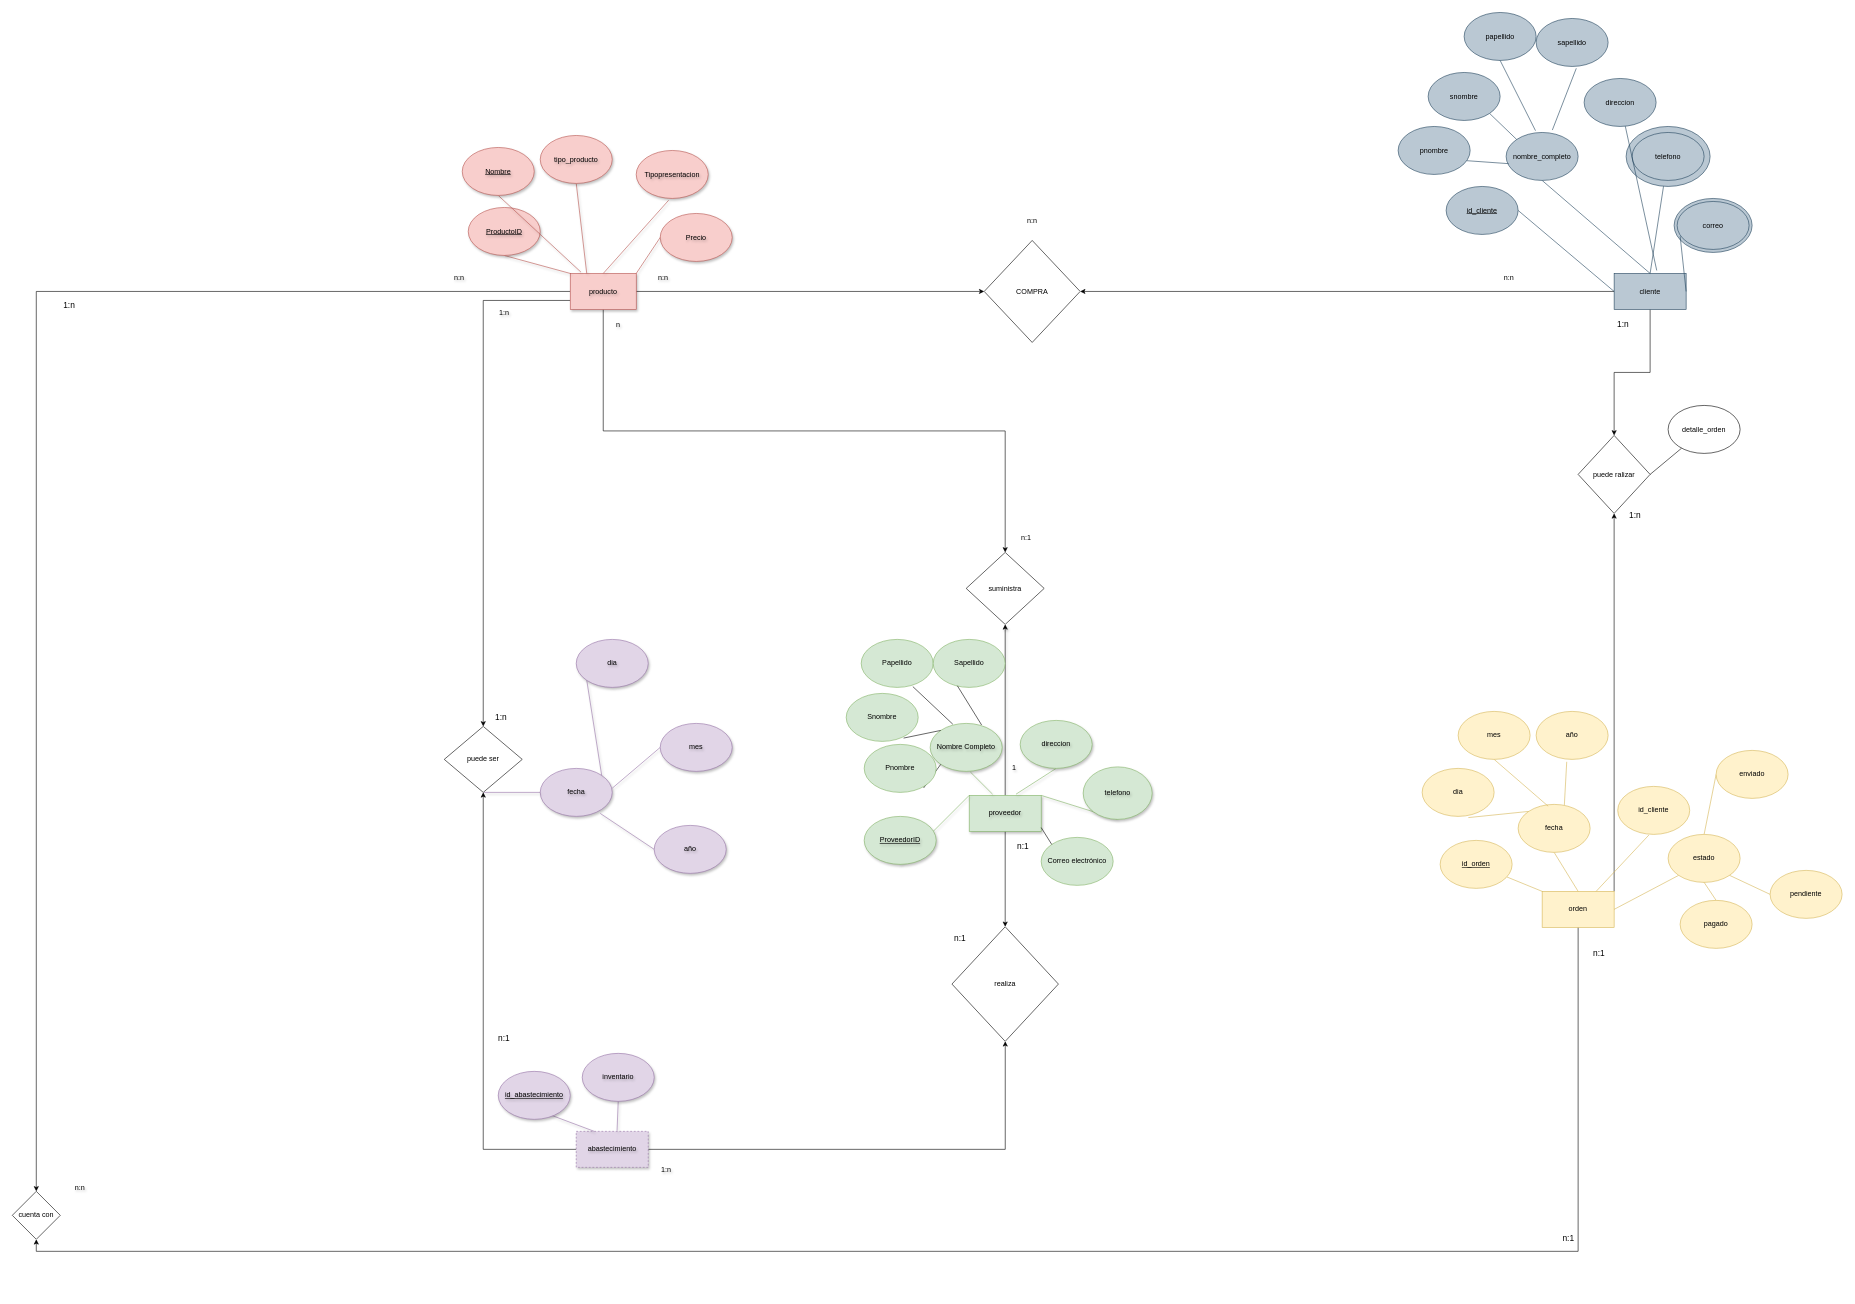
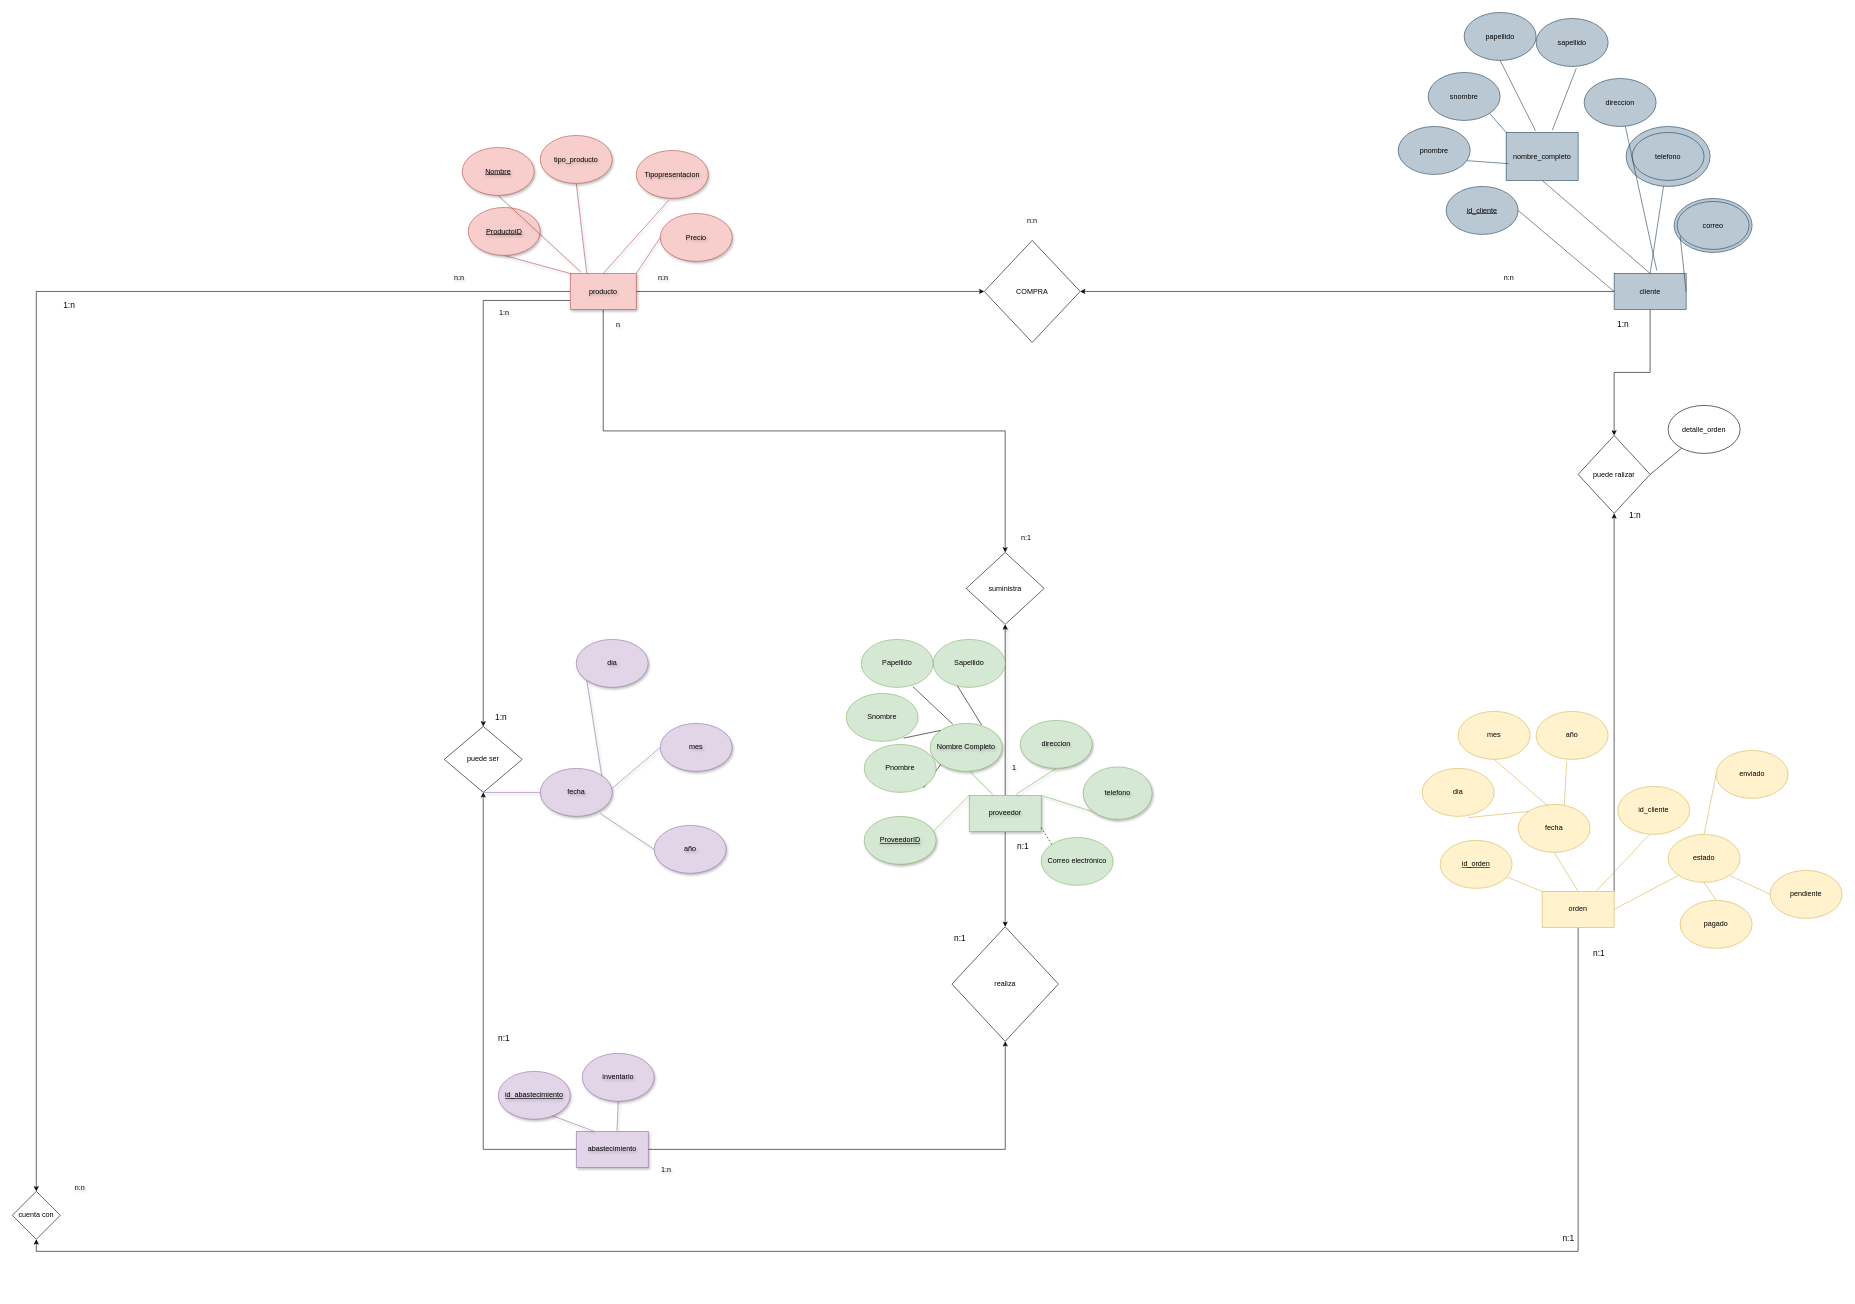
node "nombre_completo": shape ellipse -> rectangle
edge "proveedor" -- "Correo electrónico": style solid -> dashed
node "abastecimiento": style dashed -> solid
